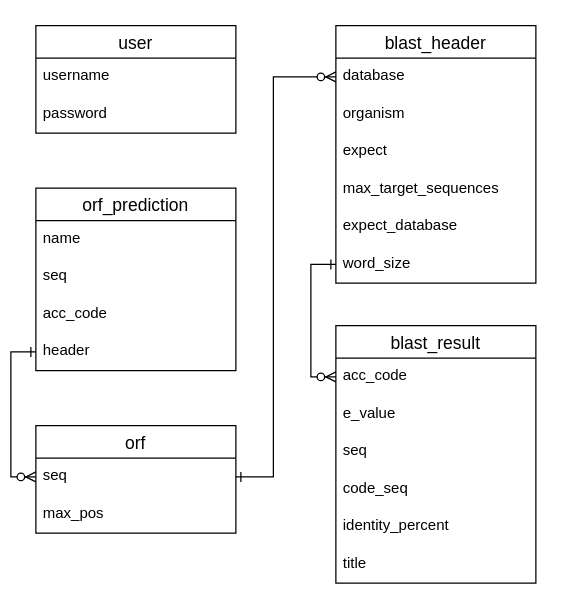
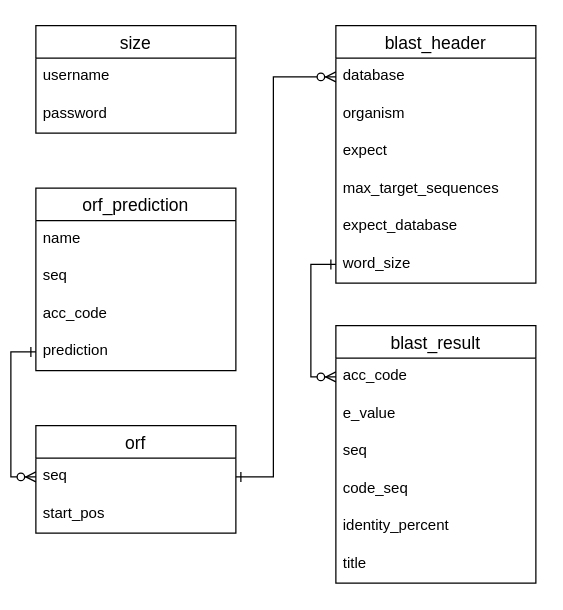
node "user": label "user" -> "size"
node "header": label "header" -> "prediction"
node "max_pos": label "max_pos" -> "start_pos"
